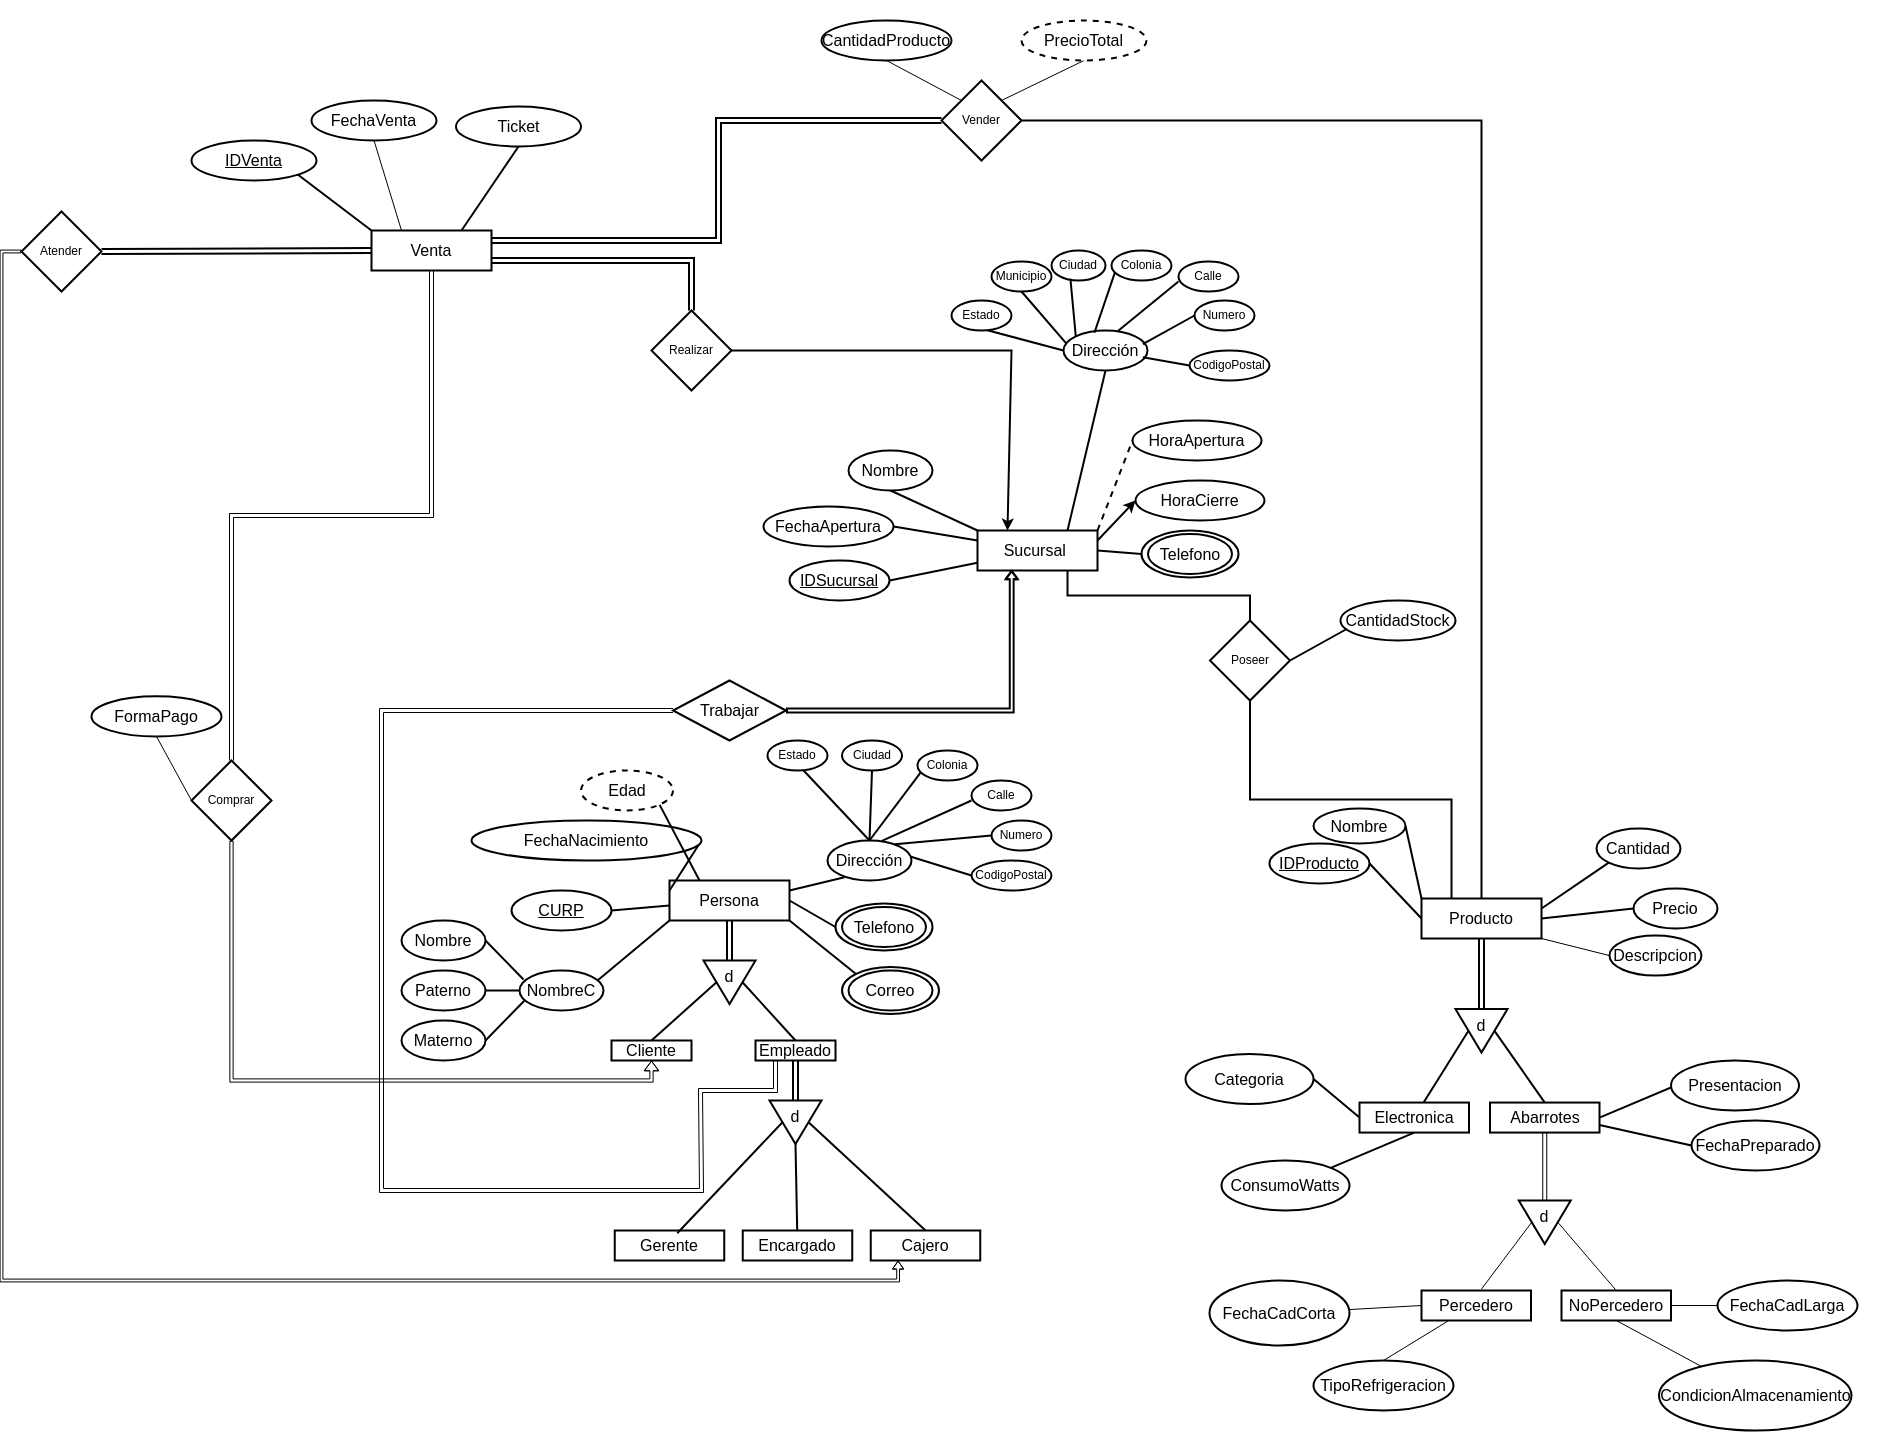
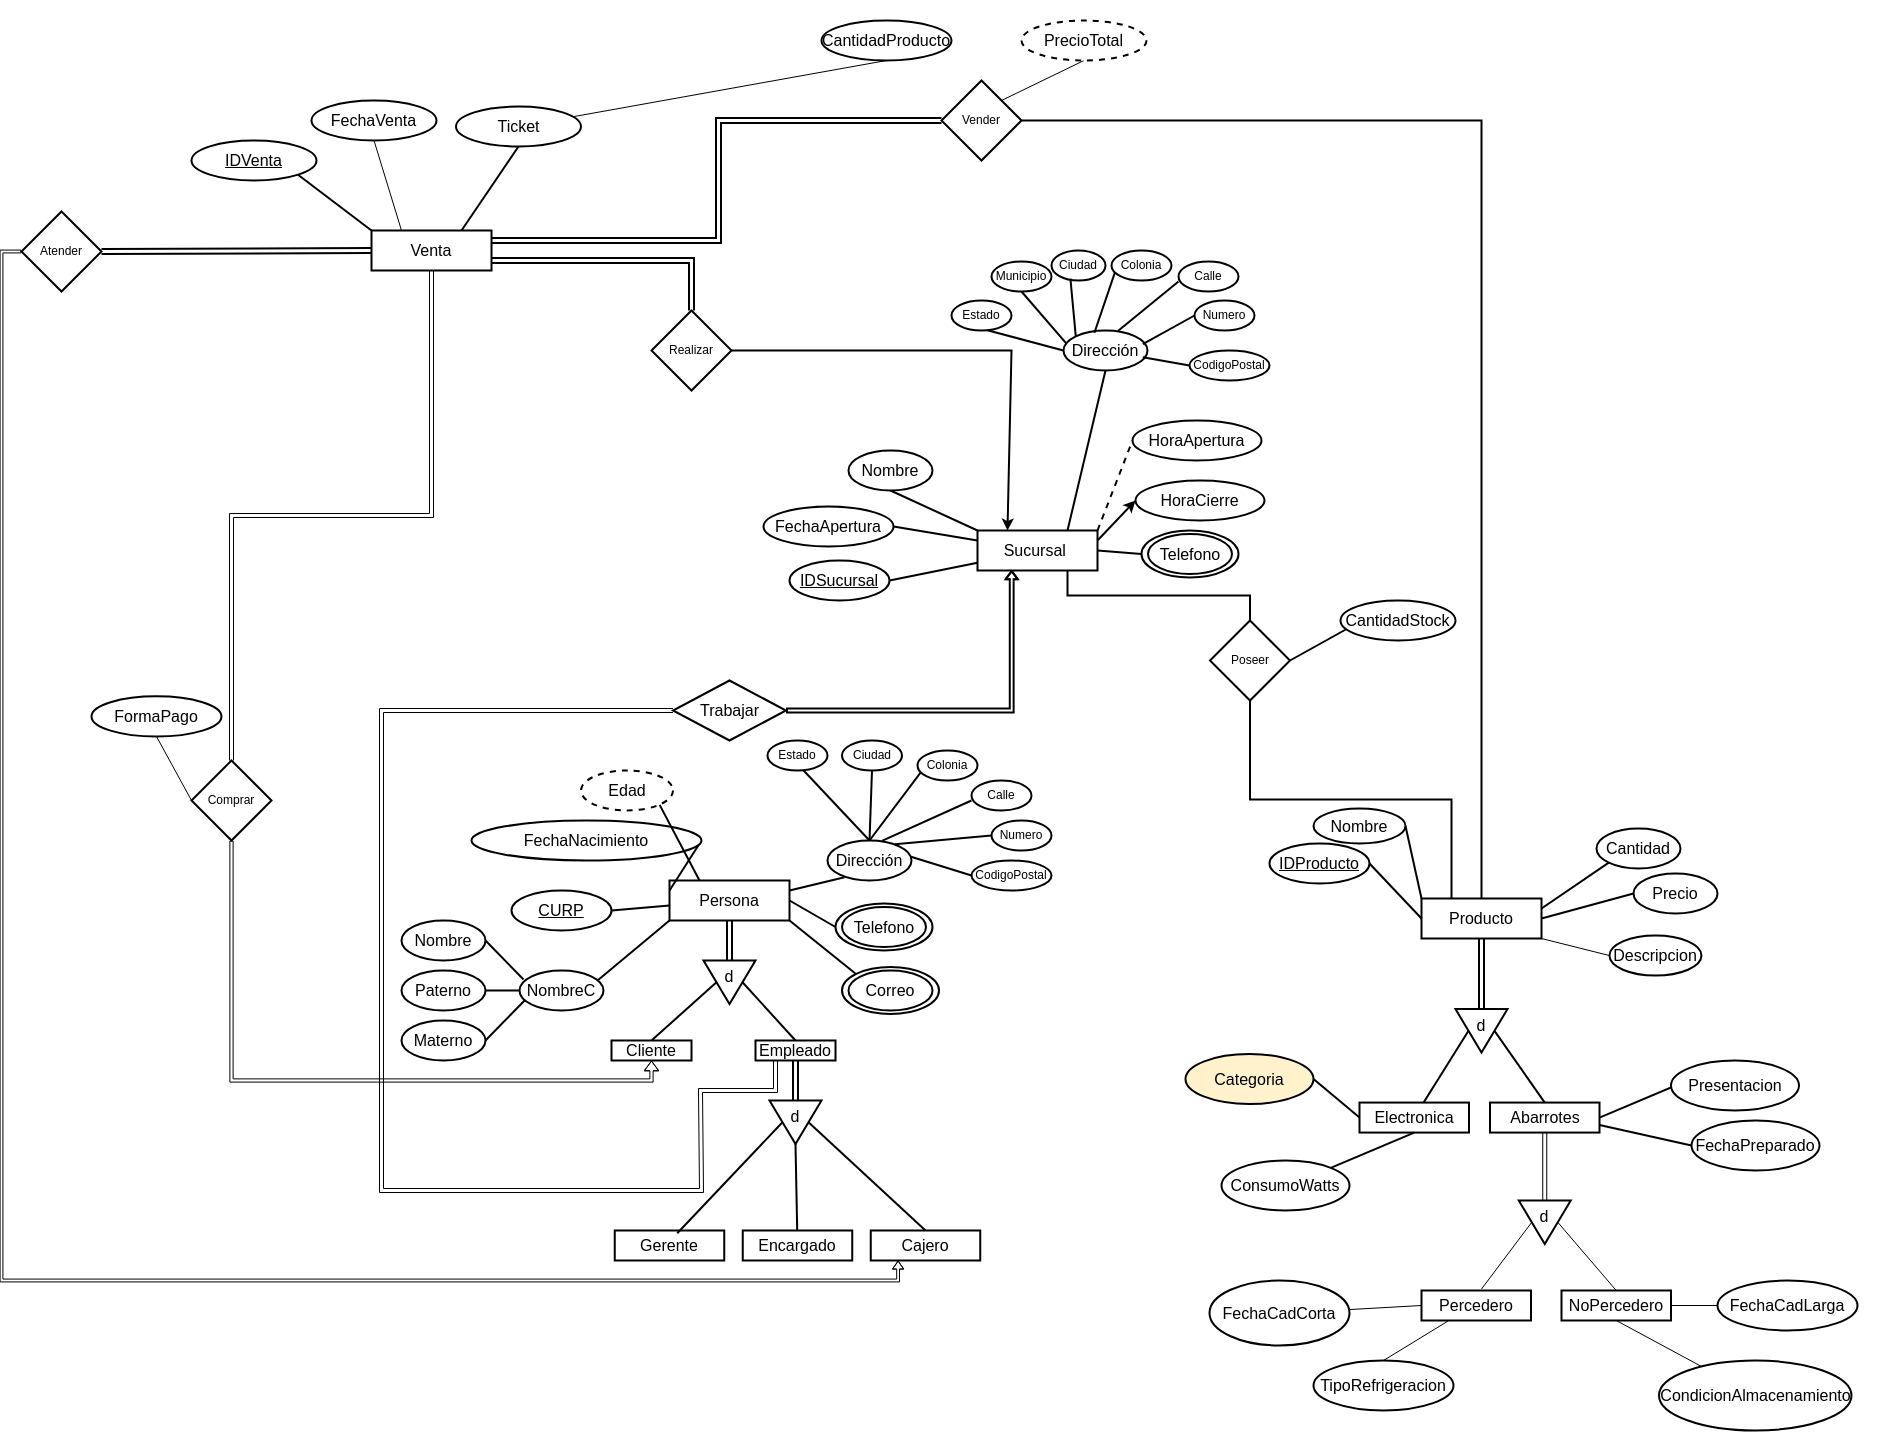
edge "CantidadProducto" -- "Vender": now "CantidadProducto" -- "Ticket"
node "Precio": moved (1676, 909) -> (1676, 894)
node "Categoria": fillcolor #ffffff -> #fff2cc
